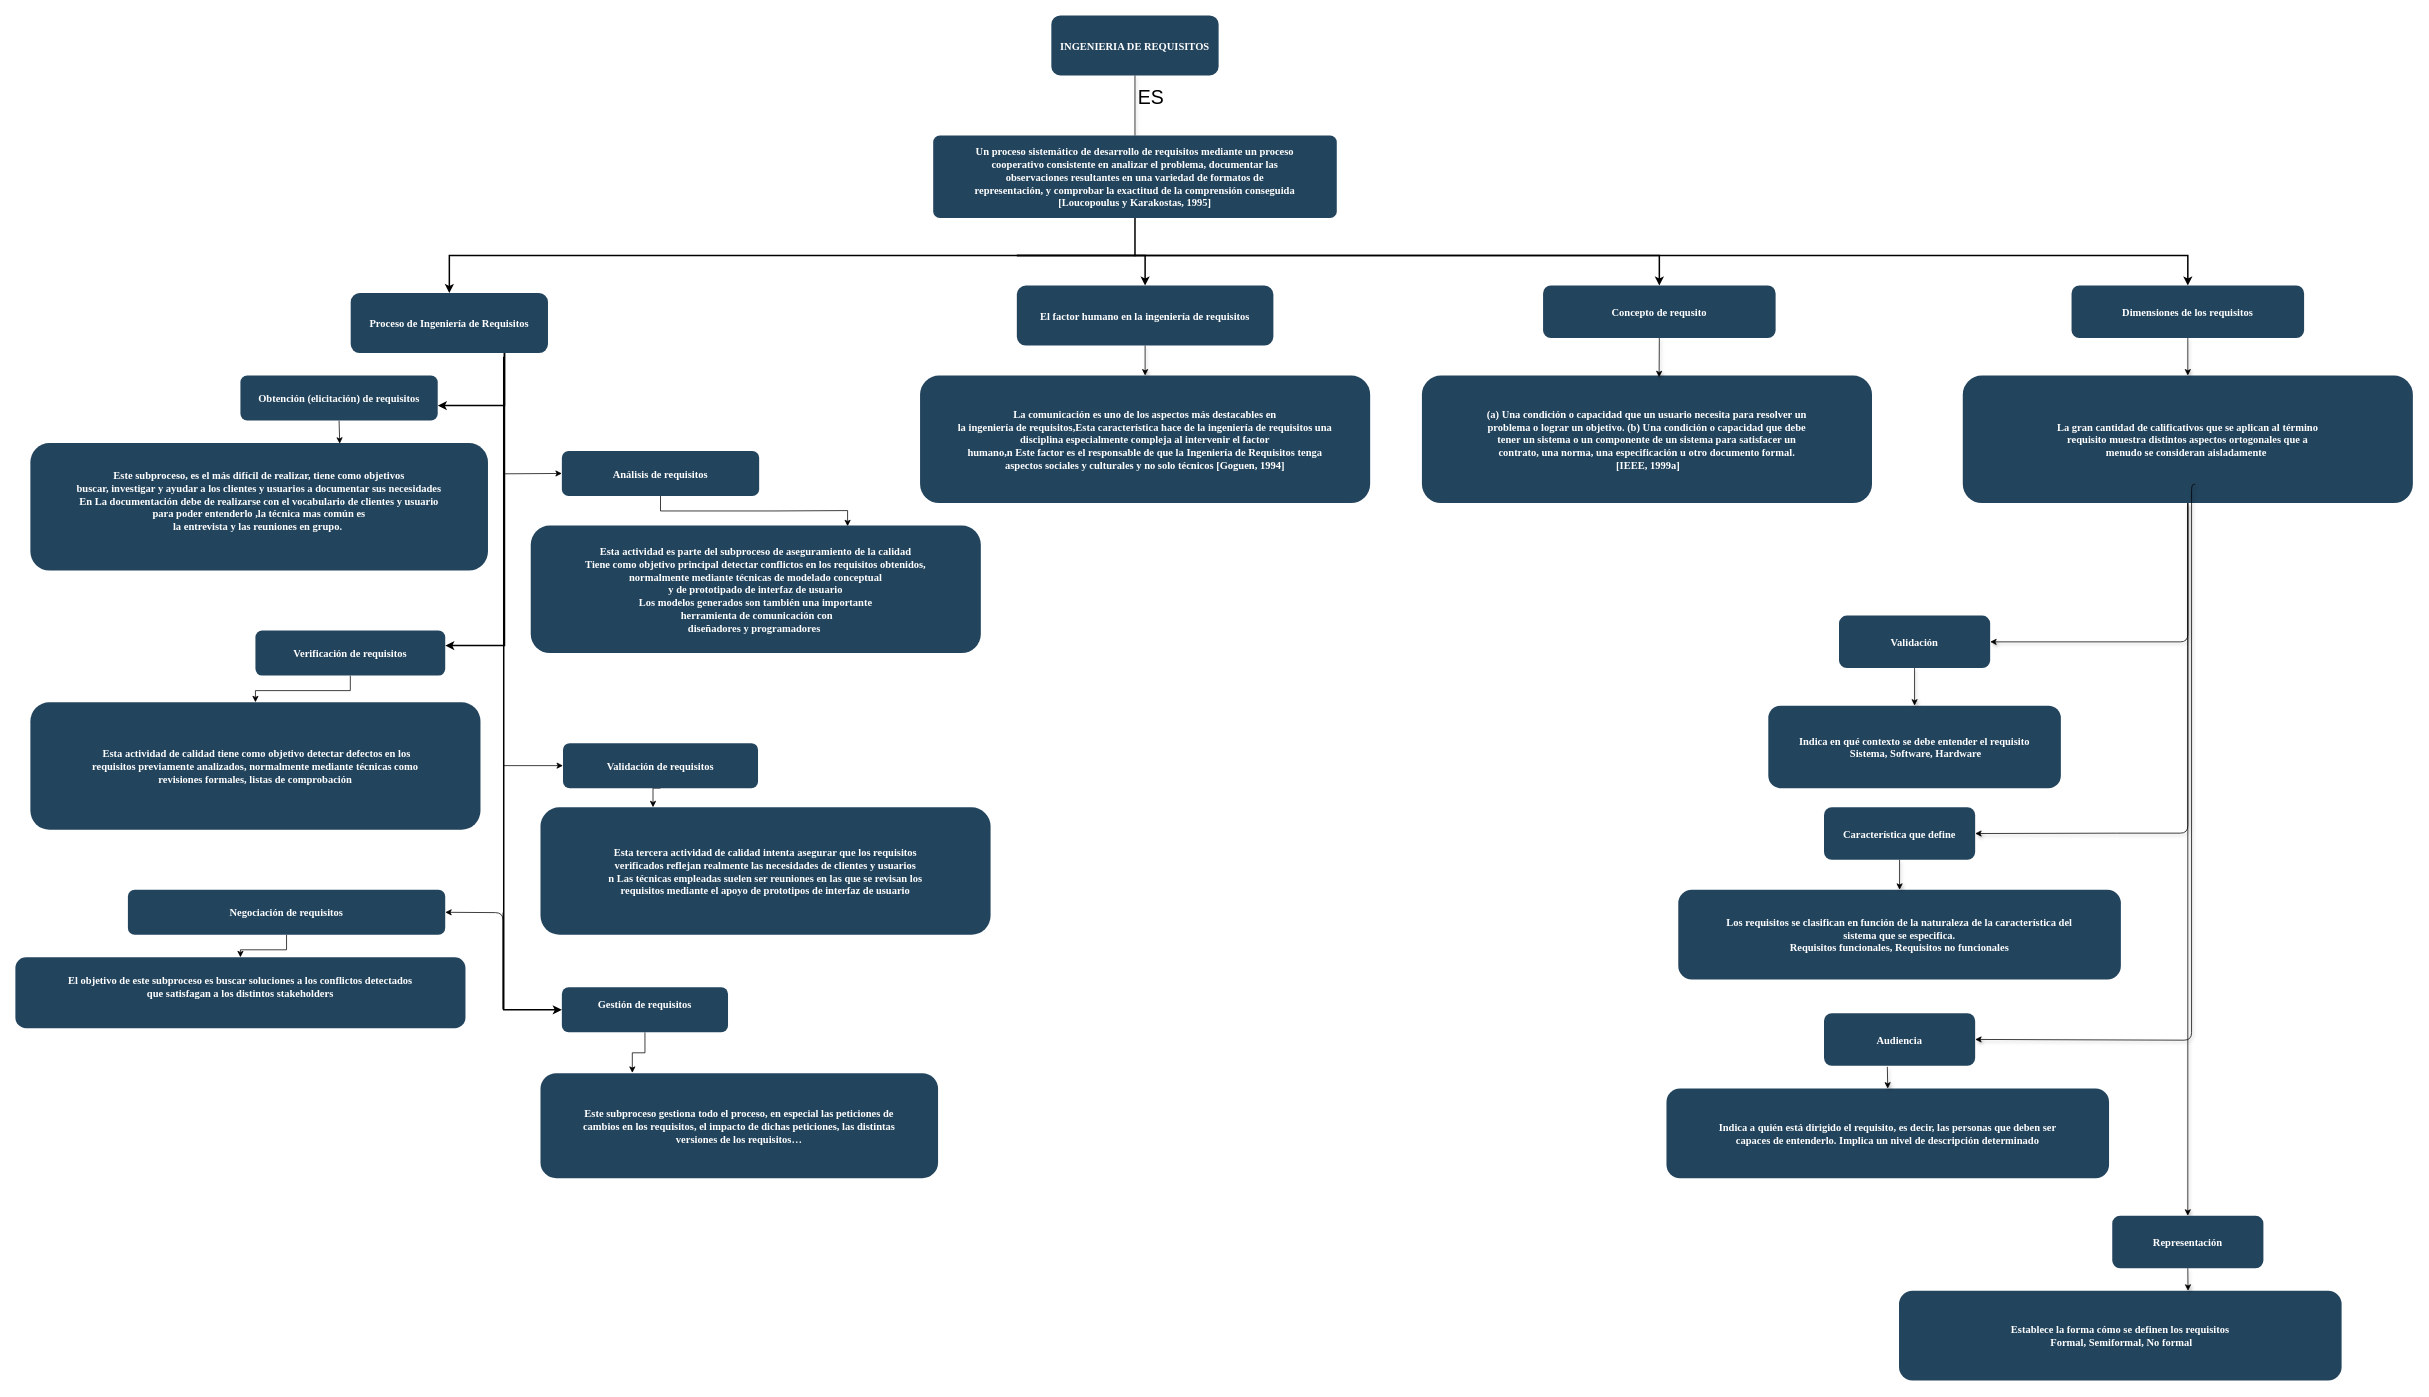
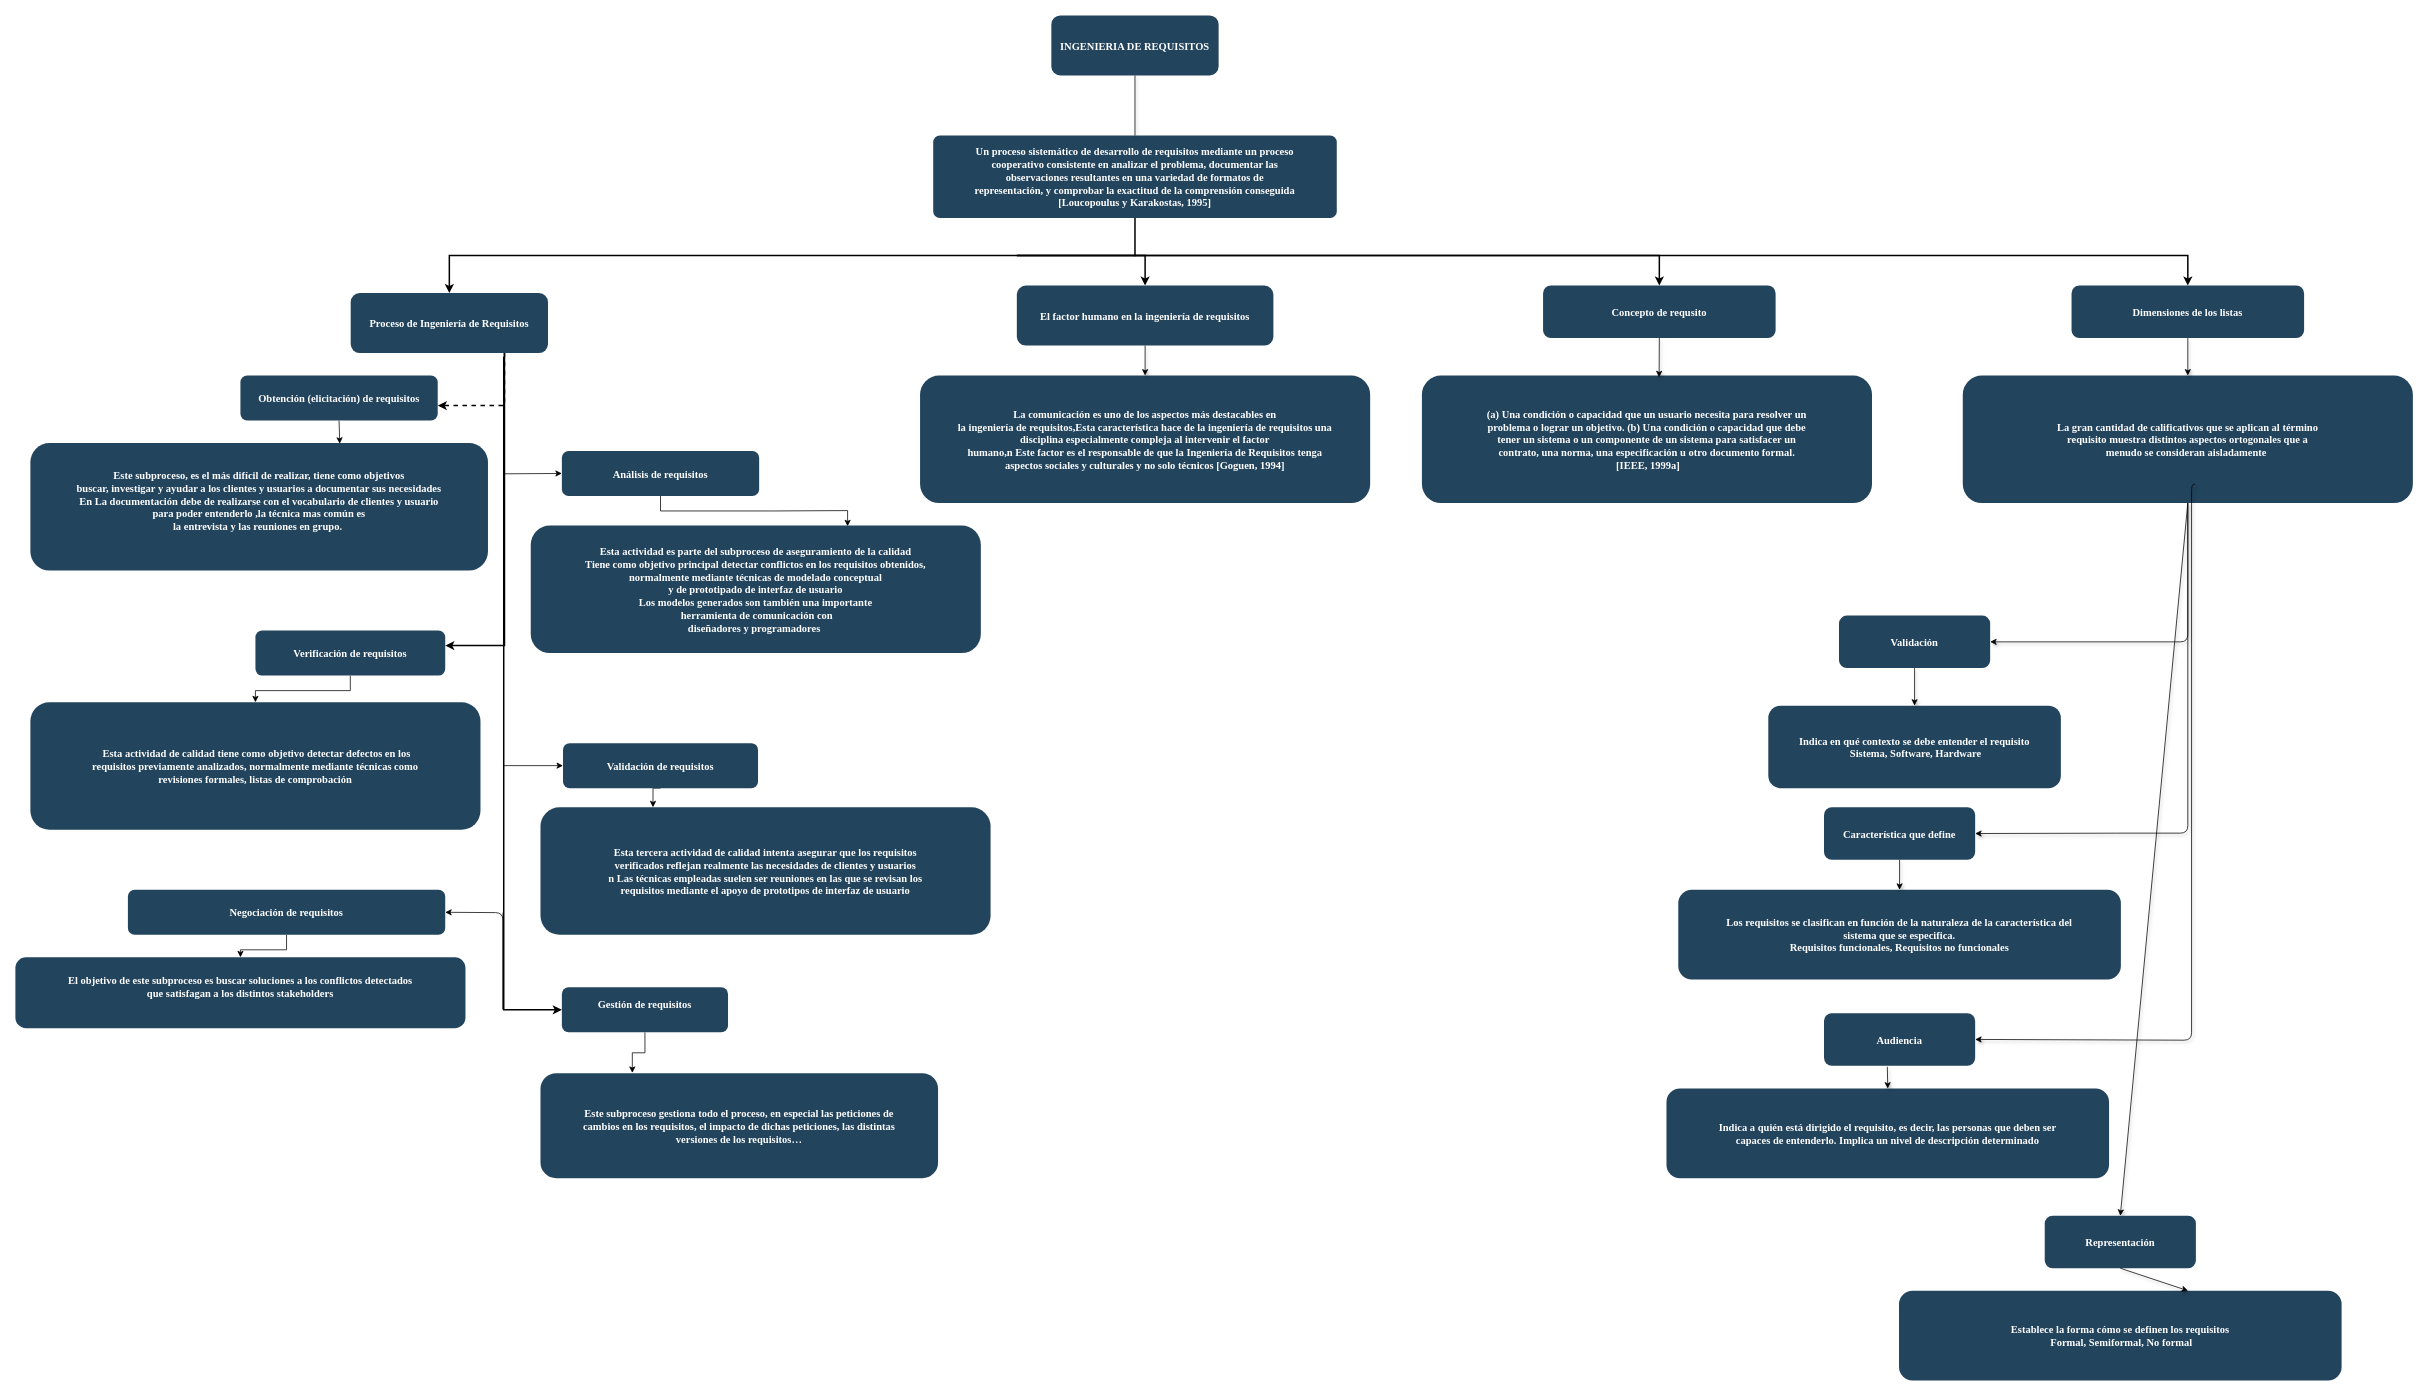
node "ES": removed
node "Dimensiones de los requisitos": label "Dimensiones de los requisitos" -> "Dimensiones de los listas"
edge "Proceso de Ingeniería de Requisitos" -> "Obtención (elicitación) de requisitos": style solid -> dashed
node "Representación": moved (2187, 1242) -> (2120, 1242)
